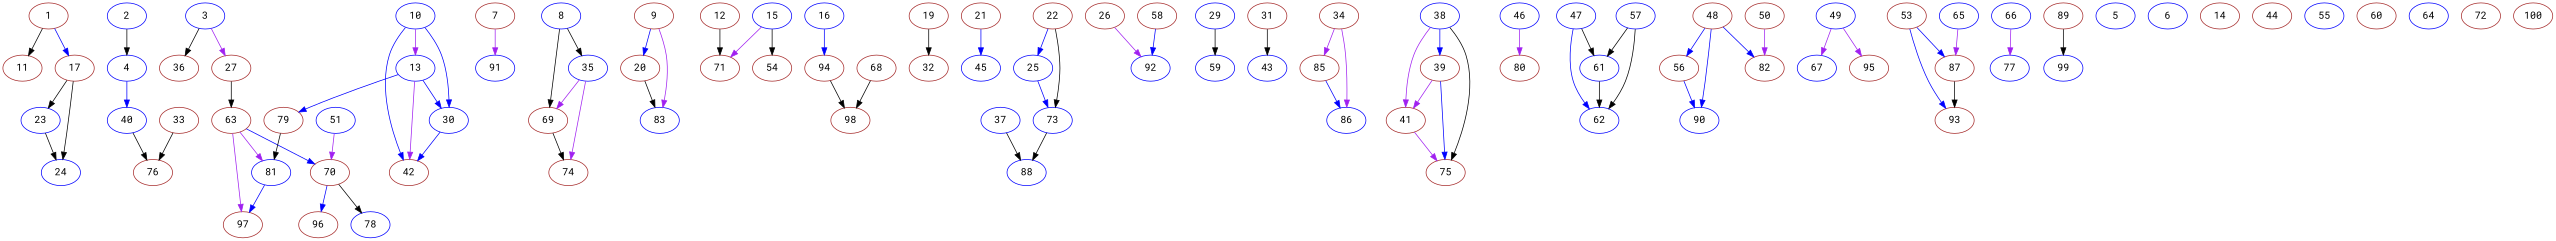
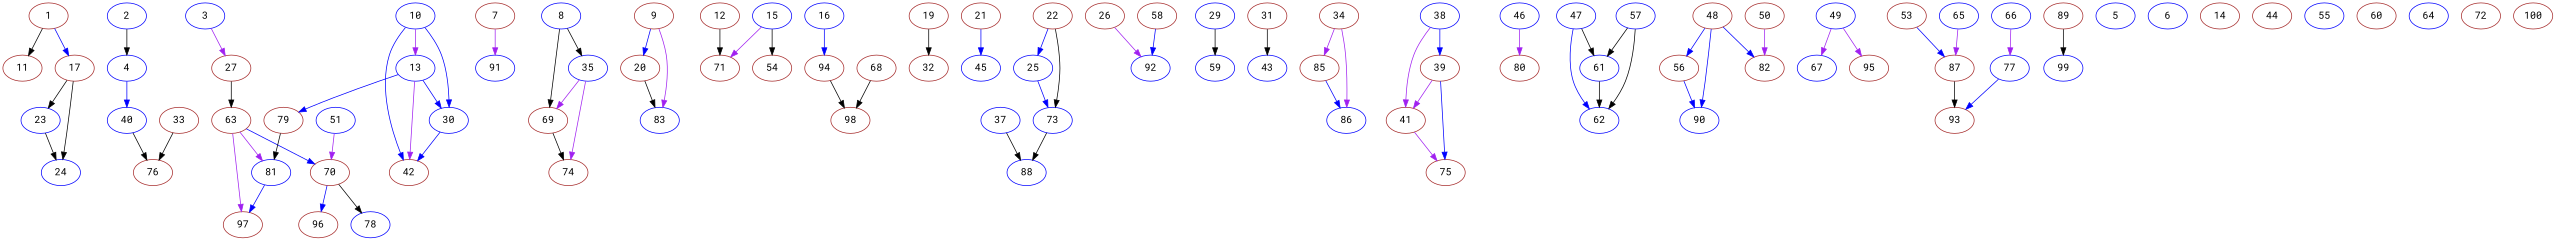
edge "53" -> "93": now "77" -> "93"
node "36": removed
edge "38" -> "75": removed
